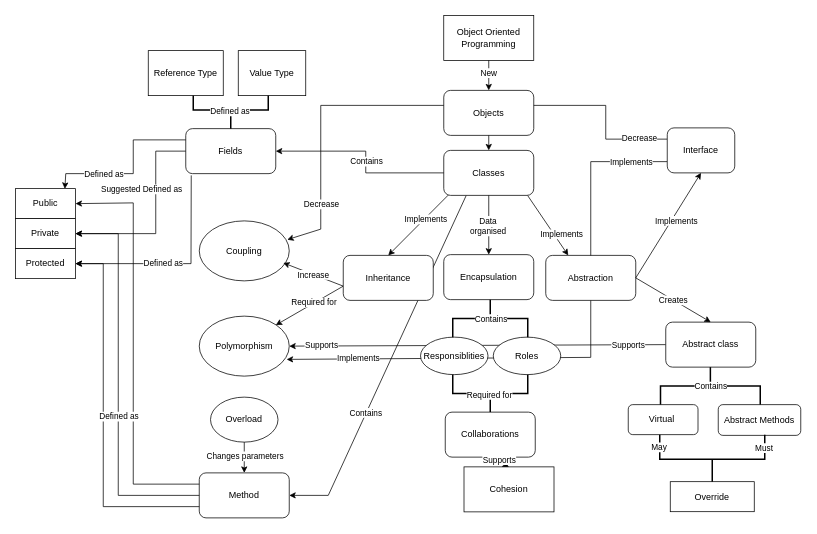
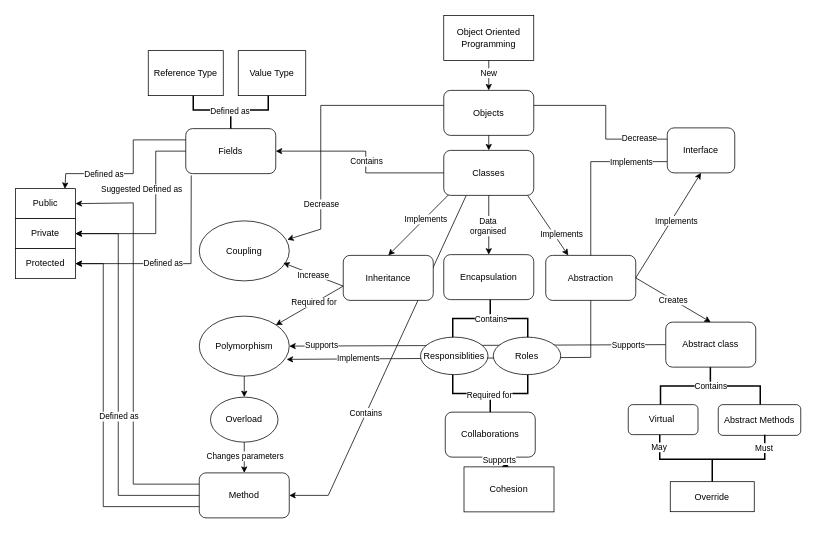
edge "Polymorphism" -> "Overload": added
